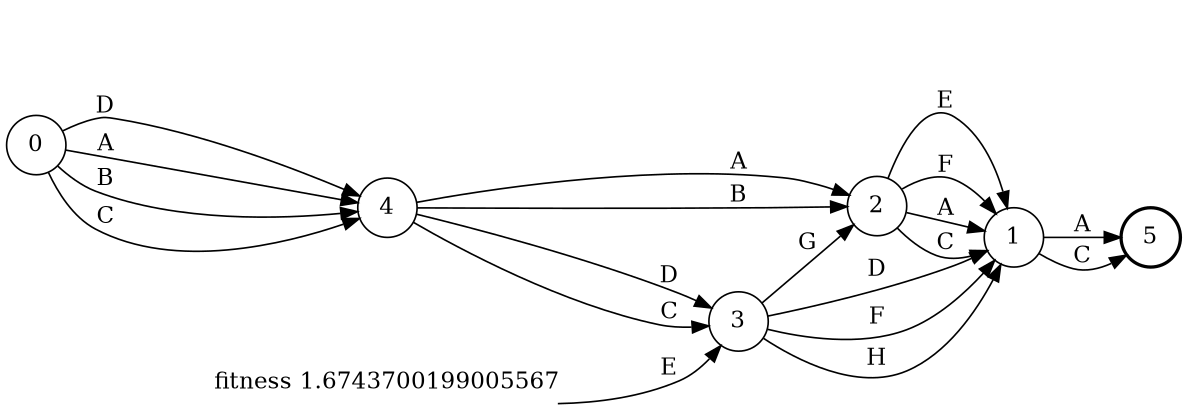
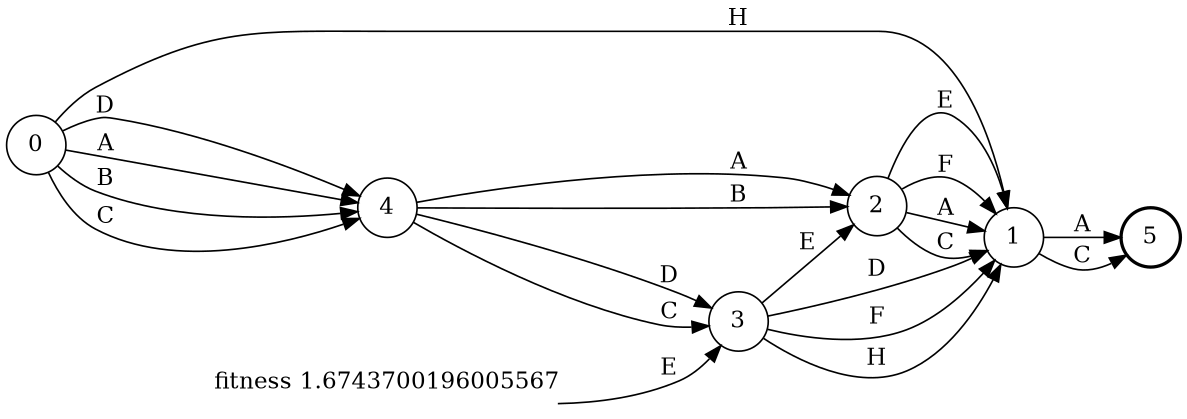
edge "0" -> "1": added, label "H"
edge "3" -> "2": label "G" -> "E"
node "fitness 1.6743700199005567": label "fitness 1.6743700199005567" -> "fitness 1.6743700196005567"
